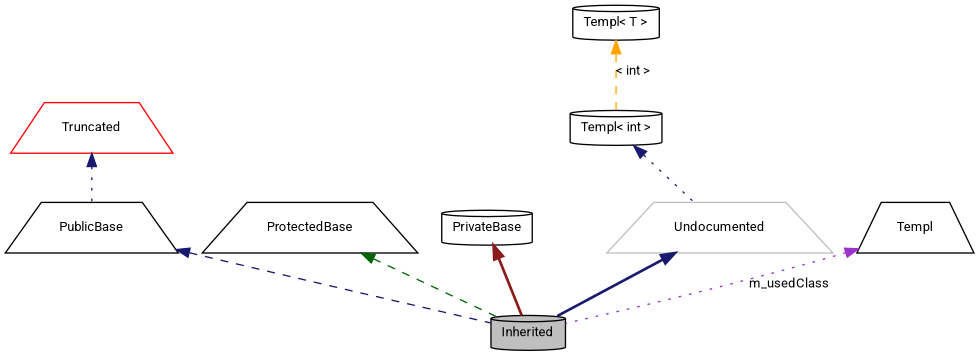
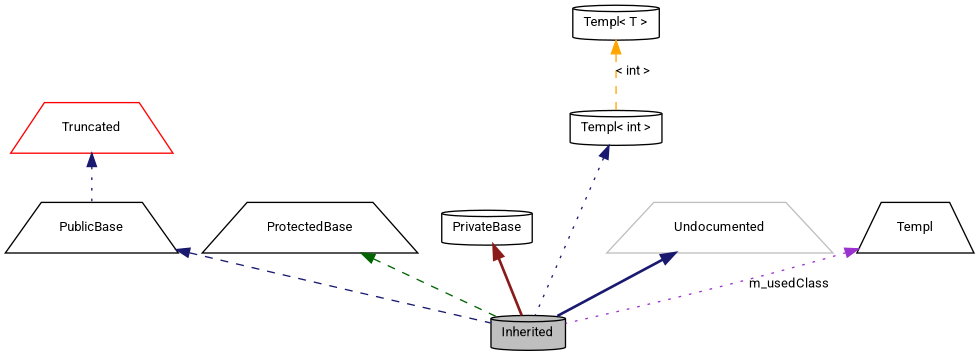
edge "Undocumented" -> "Templ< int >": now "Inherited" -> "Templ< int >"
